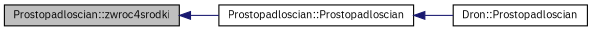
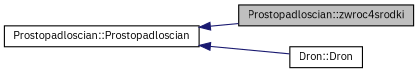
edge "Prostopadloscian::Prostopadloscian" -> "Prostopadloscian::zwroc4srodki": reversed
node "Dron::Prostopadloscian": label "Dron::Prostopadloscian" -> "Dron::Dron"
